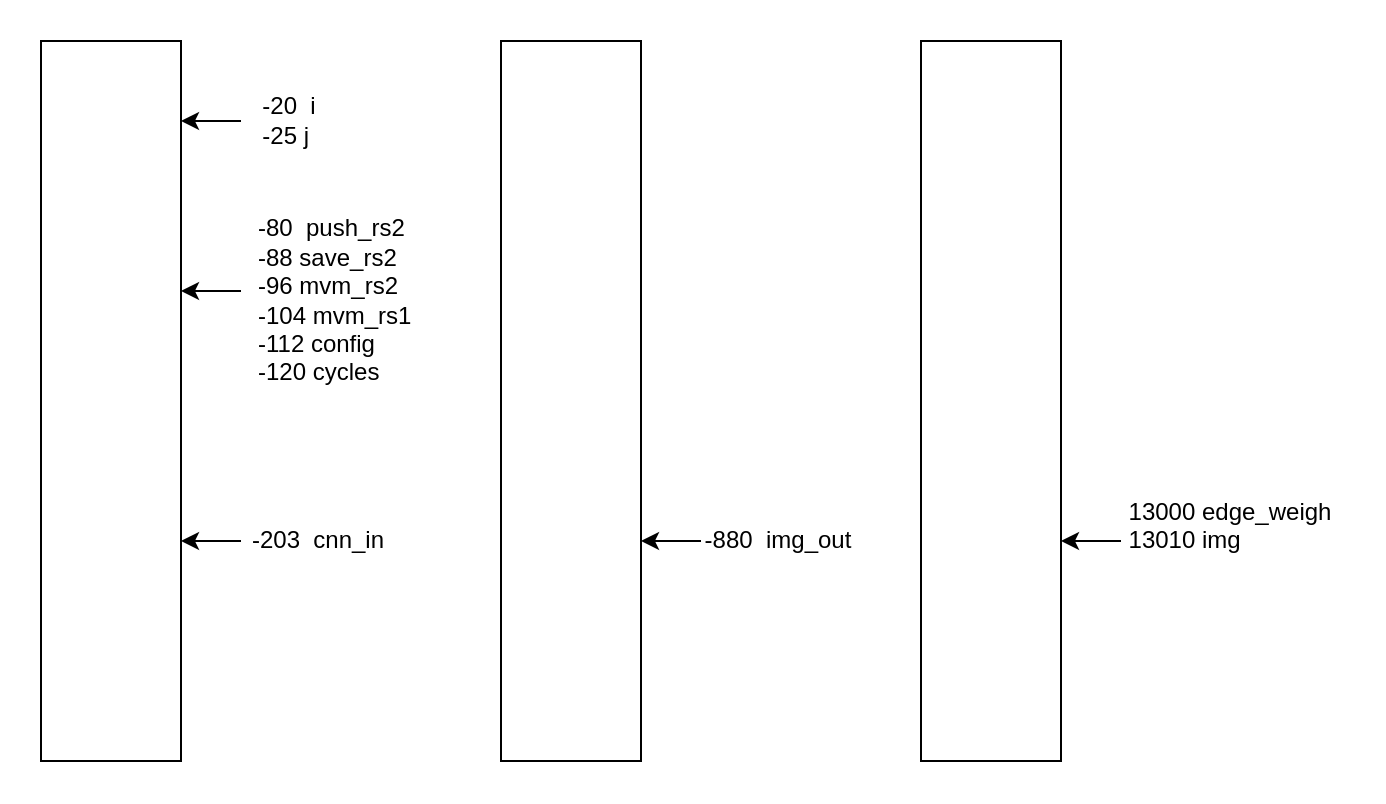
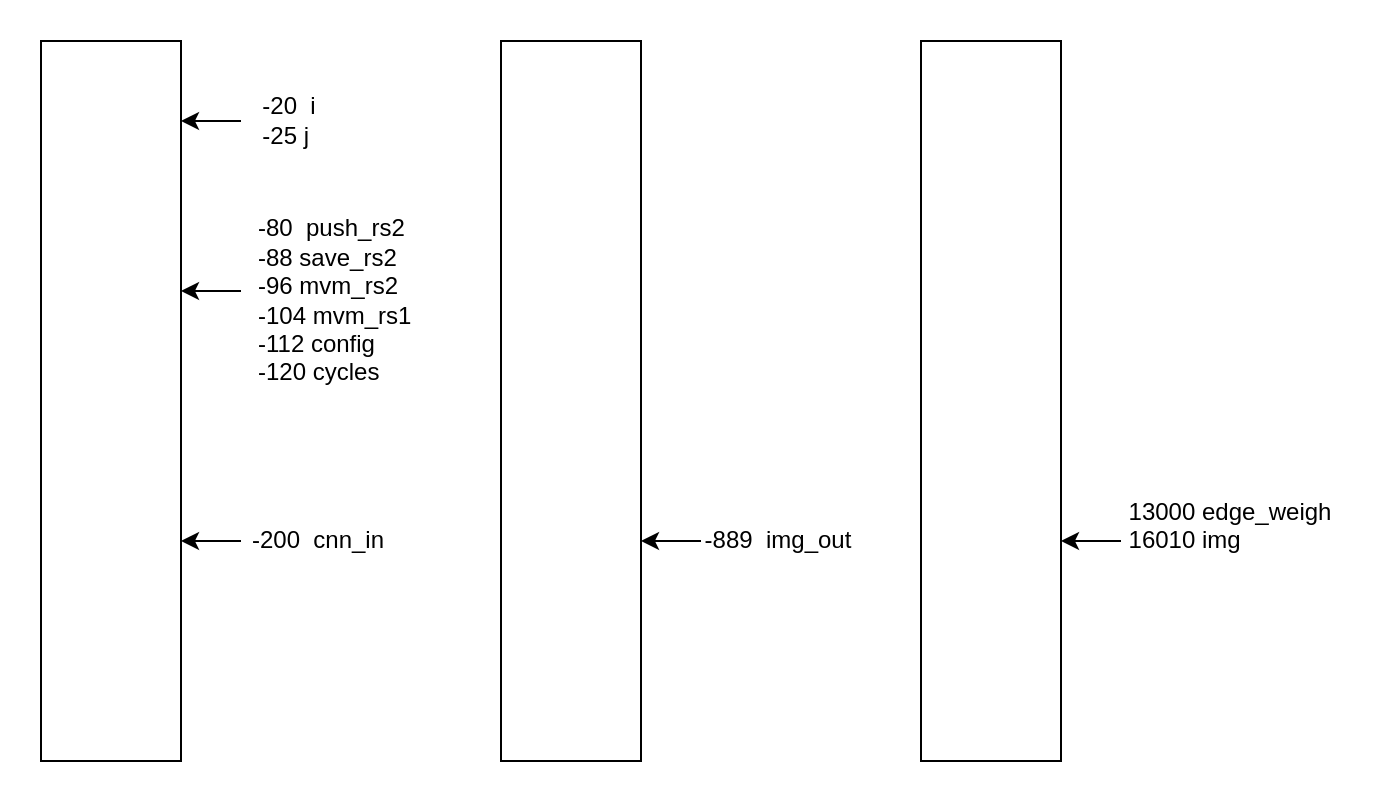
node "-203 cnn_in": label "-203 cnn_in" -> "-200 cnn_in"
node "-880 img_out": label "-880 img_out" -> "-889 img_out"
node "13000 edge_weigh 13010 img": label "13000 edge_weigh 13010 img" -> "13000 edge_weigh 16010 img"
